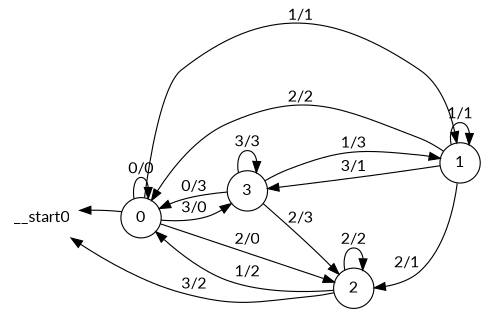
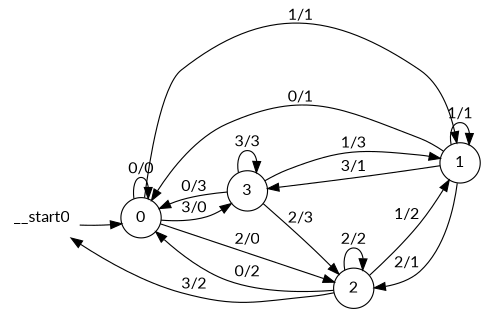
edge "1" -> "0": label "2/2" -> "0/1"
edge "0" -> "__start0": reversed
edge "2" -> "1": added, label "1/2"
edge "2" -> "0": label "1/2" -> "0/2"
